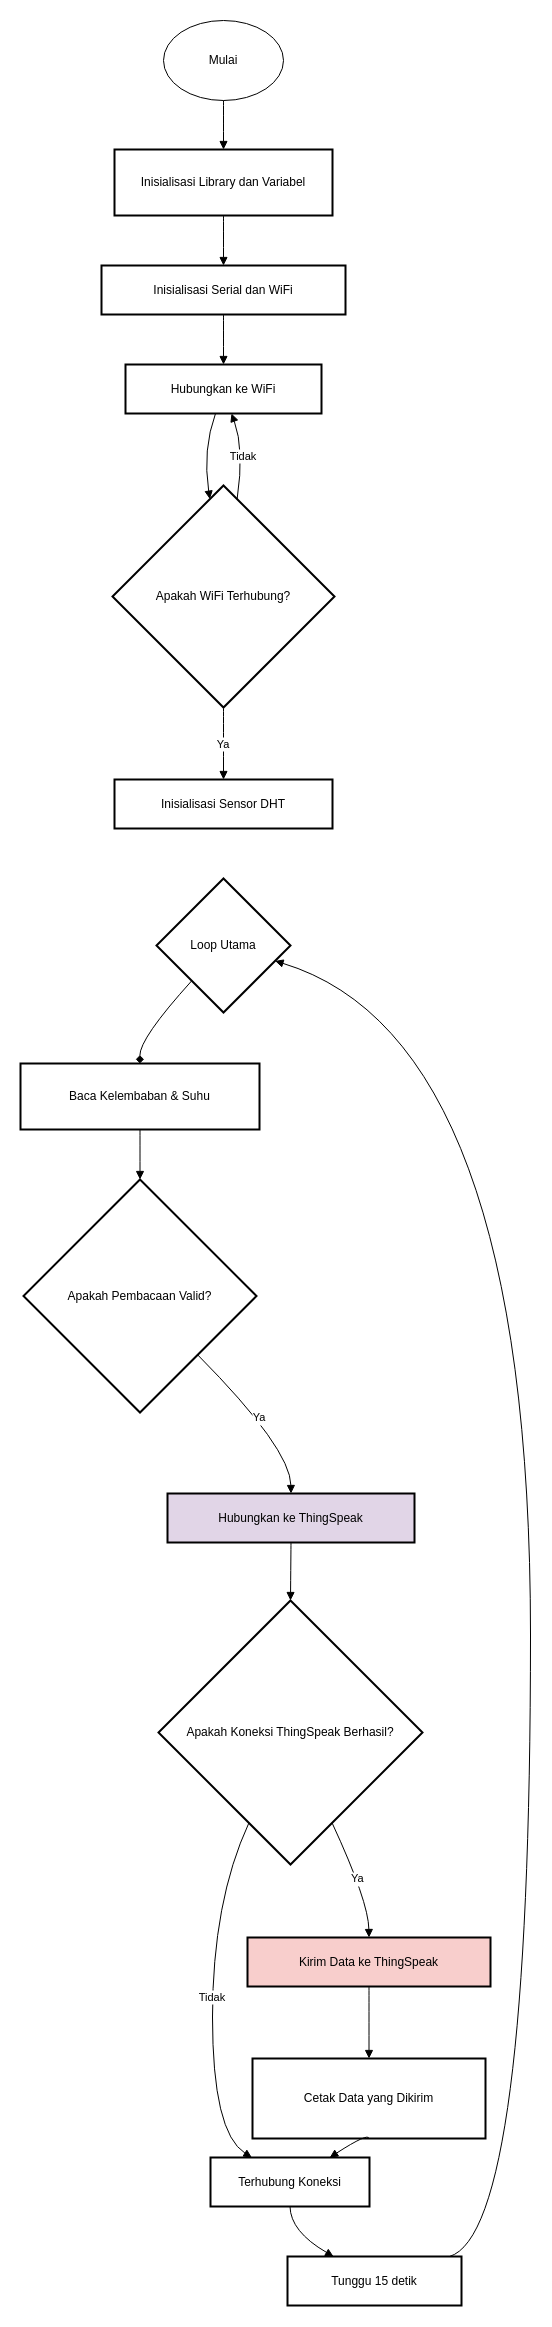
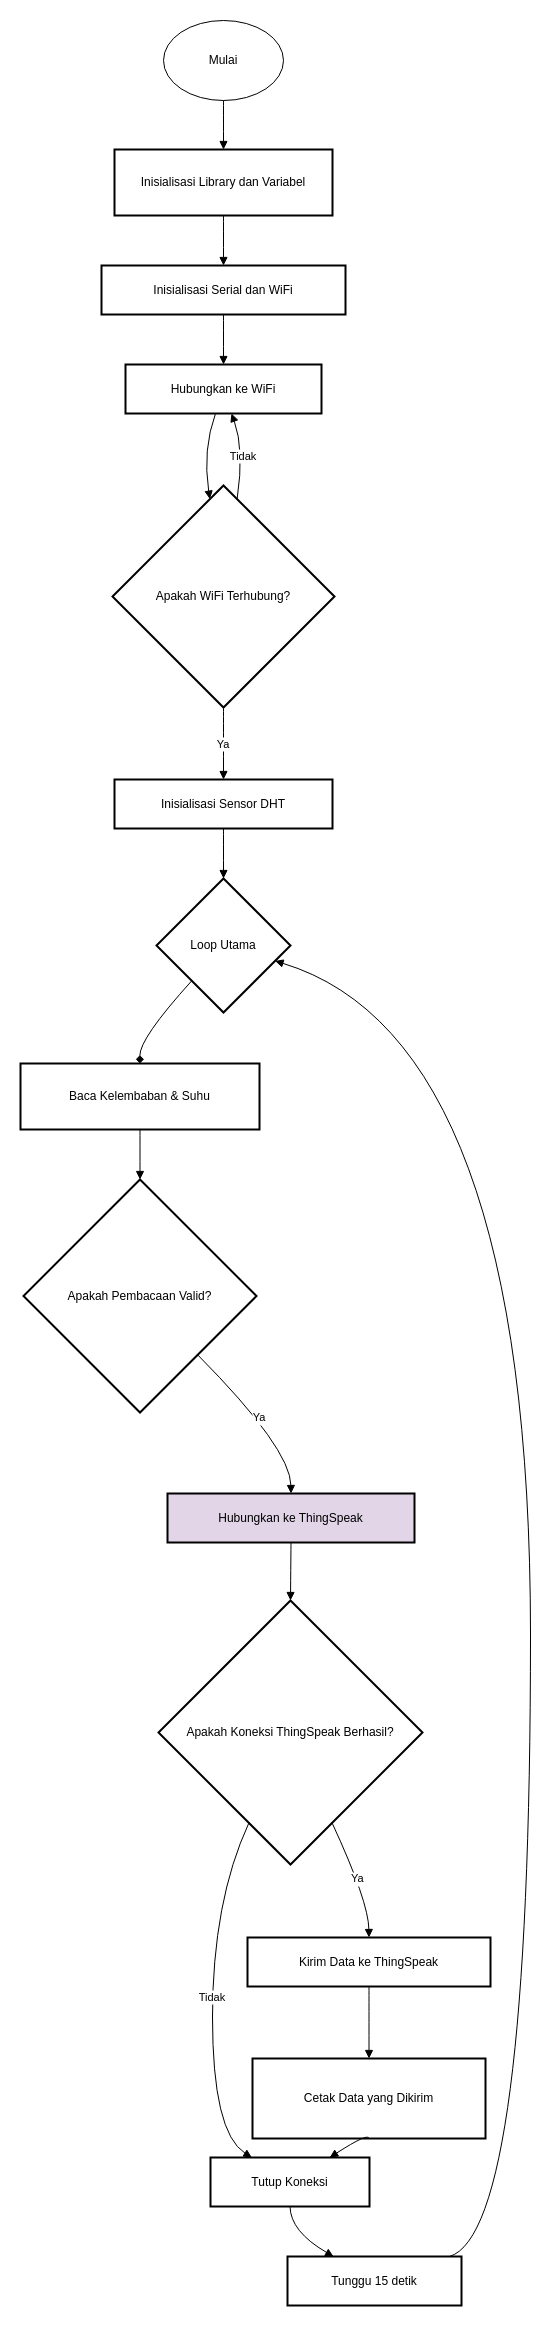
edge "Inisialisasi Sensor DHT" -> "Loop Utama": added
node "Kirim Data ke ThingSpeak": fillcolor #f8cecc -> #ffffff
node "Terhubung Koneksi": label "Terhubung Koneksi" -> "Tutup Koneksi"
